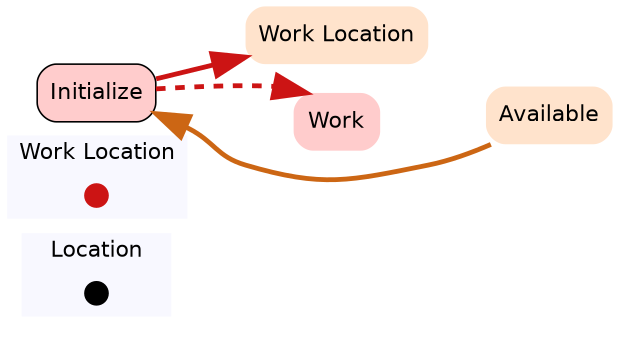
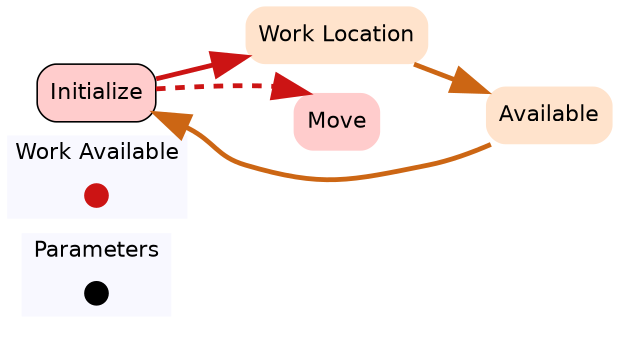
edge "Work Location" -> "Available": added
node "Work": label "Work" -> "Move"
cluster "Work Location": label "Work Location" -> "Work Available"
cluster "Location": label "Location" -> "Parameters"
